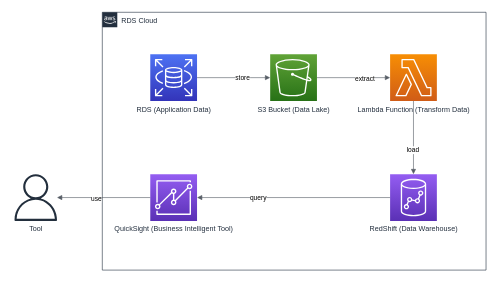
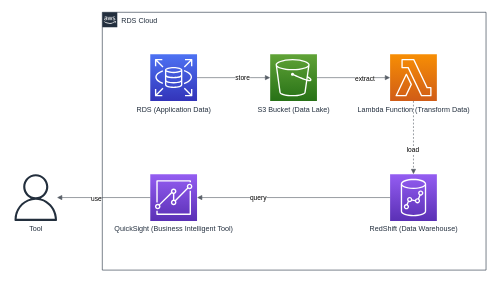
edge "Lambda Function (Transform Data)" -> "RedShift (Data Warehouse)": style solid -> dashed
